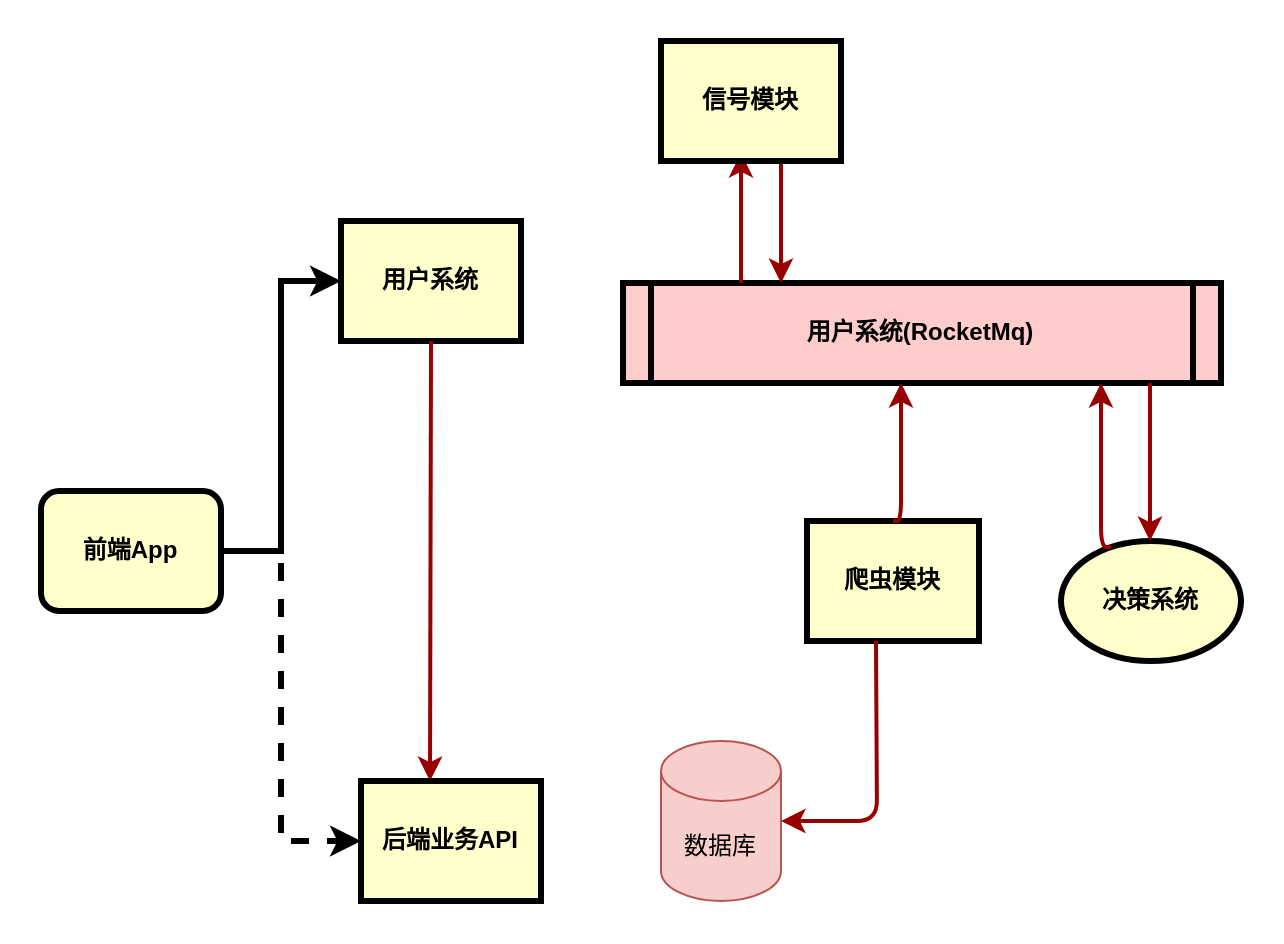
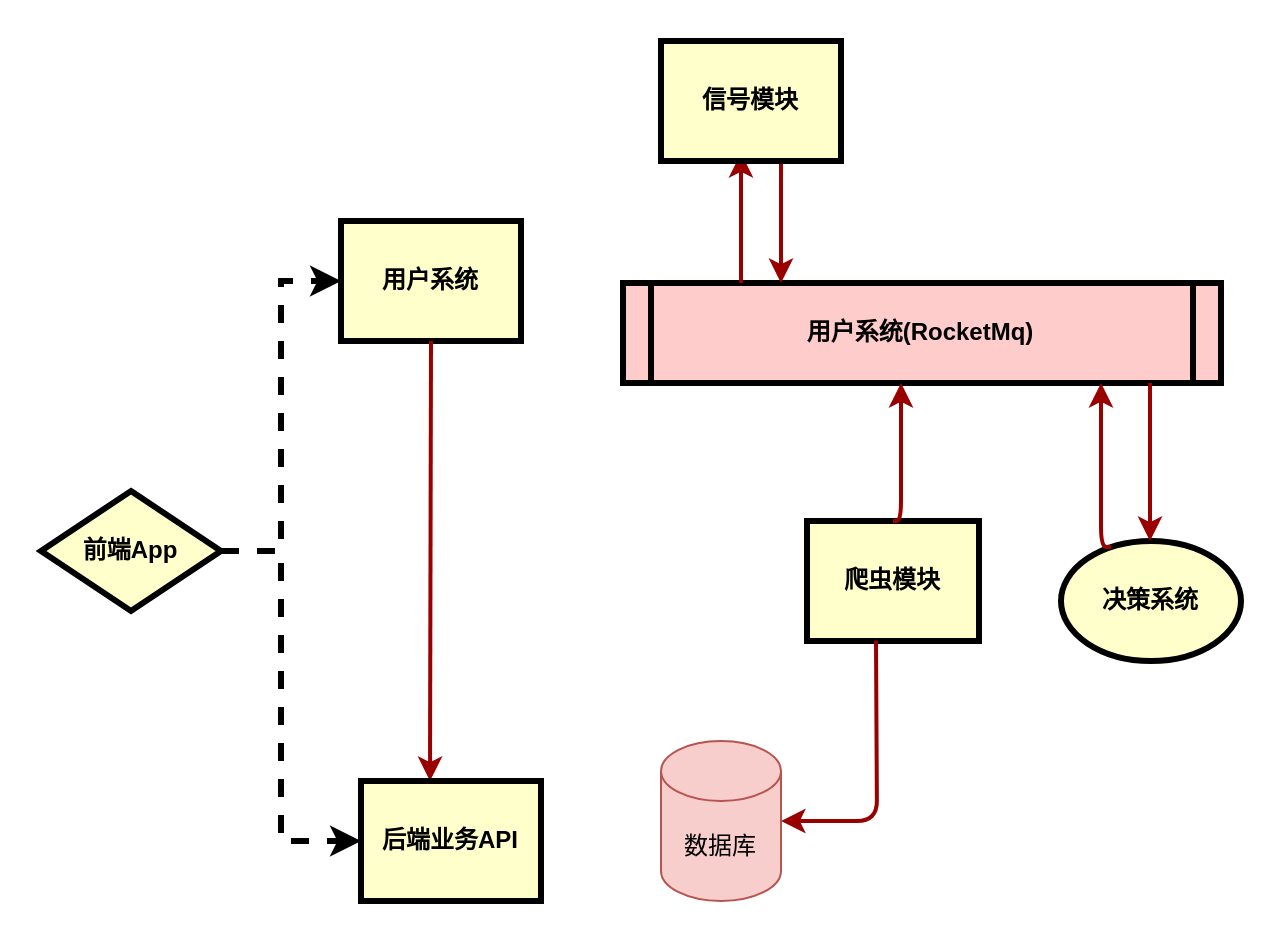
edge "前端App" -> "用户系统": style solid -> dashed
node "前端App": shape rounded rectangle -> diamond
